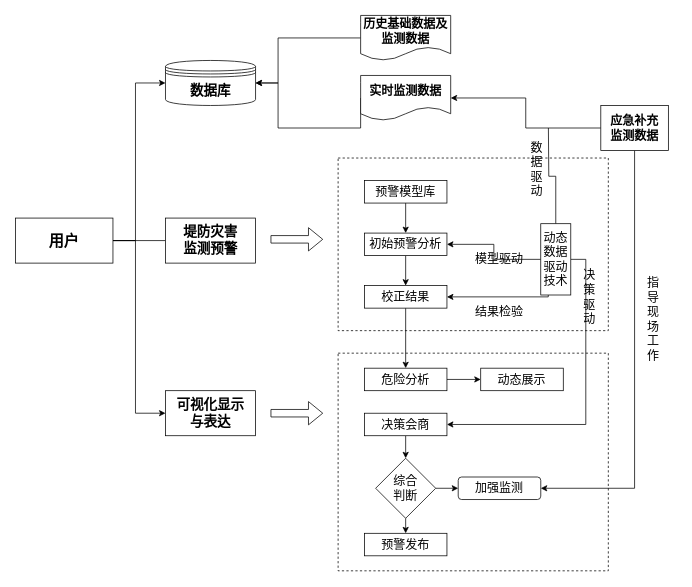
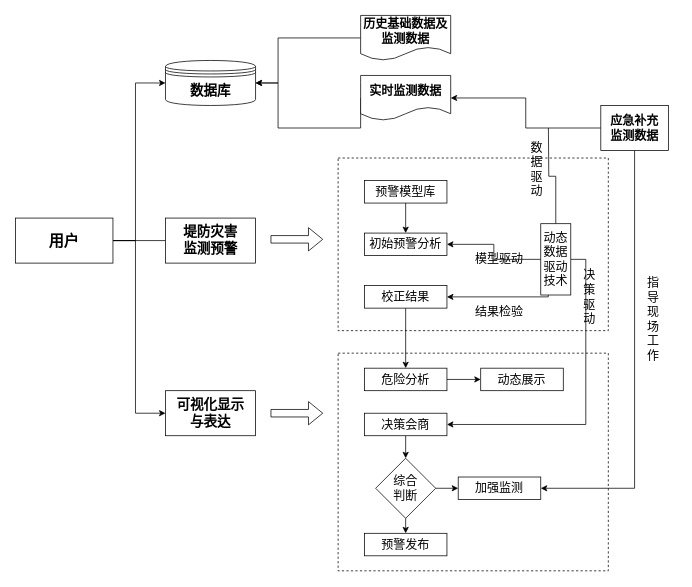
edge "初始预警分析" -> "校正结果": removed
node "加强监测": shape rounded rectangle -> rectangle
